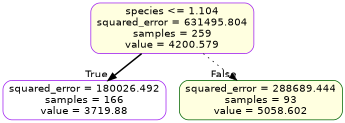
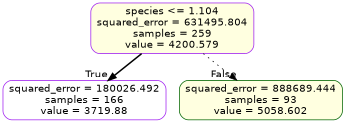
node "squared_error = 288689.444 samples = 93 value = 5058.602": label "squared_error = 288689.444 samples = 93 value = 5058.602" -> "squared_error = 888689.444 samples = 93 value = 5058.602"
